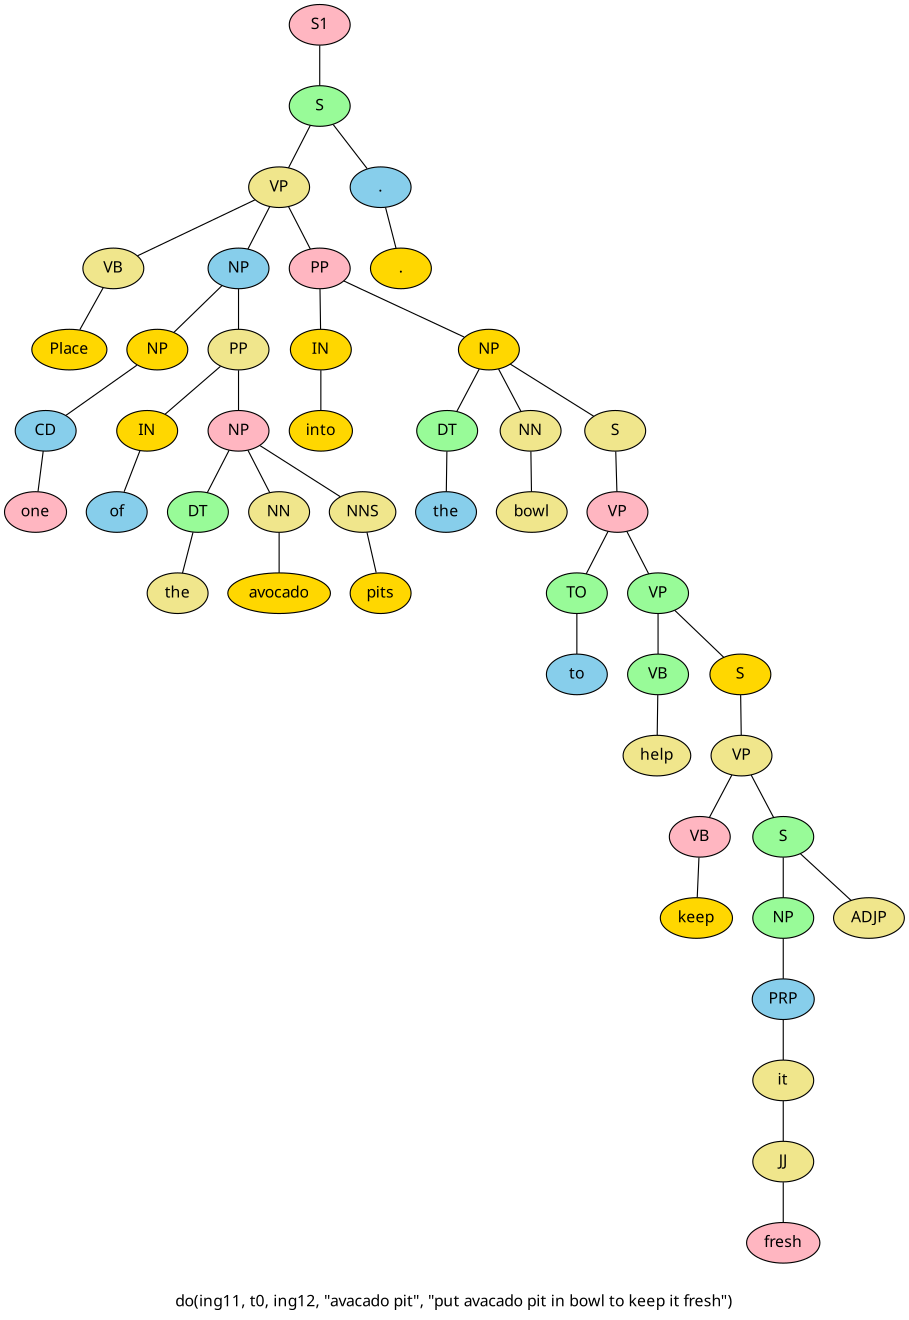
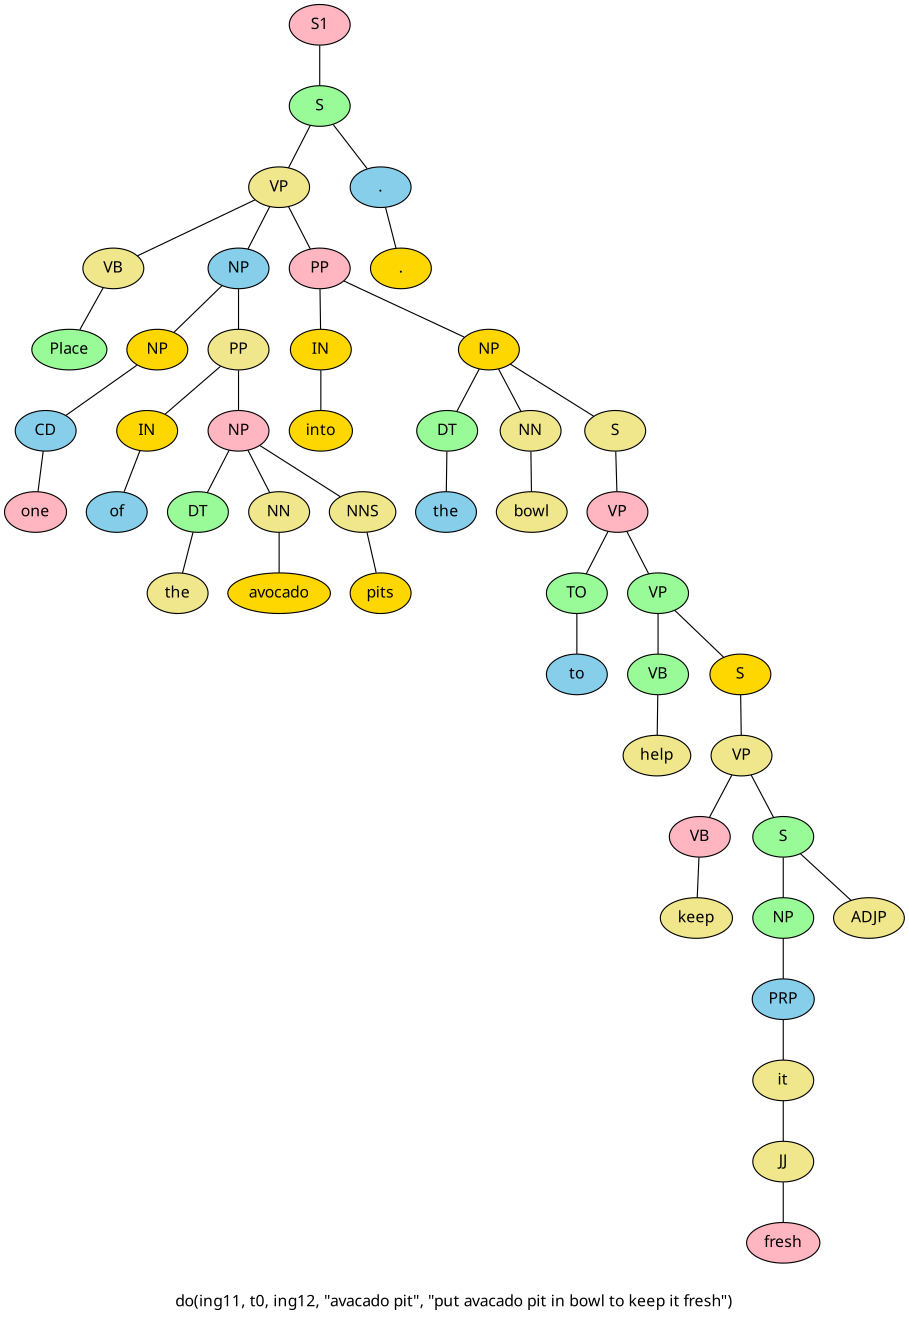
node "Place": fillcolor gold -> palegreen
node "keep": fillcolor gold -> khaki
